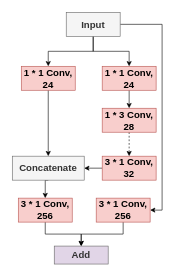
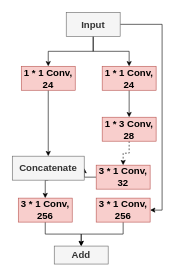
node "1 * 3 Conv, 28": moved (129, 120) -> (129, 129)
node "3 * 1 Conv, 32": moved (129, 168) -> (123, 177)
node "Add": fillcolor #e1d5e7 -> #f5f5f5
